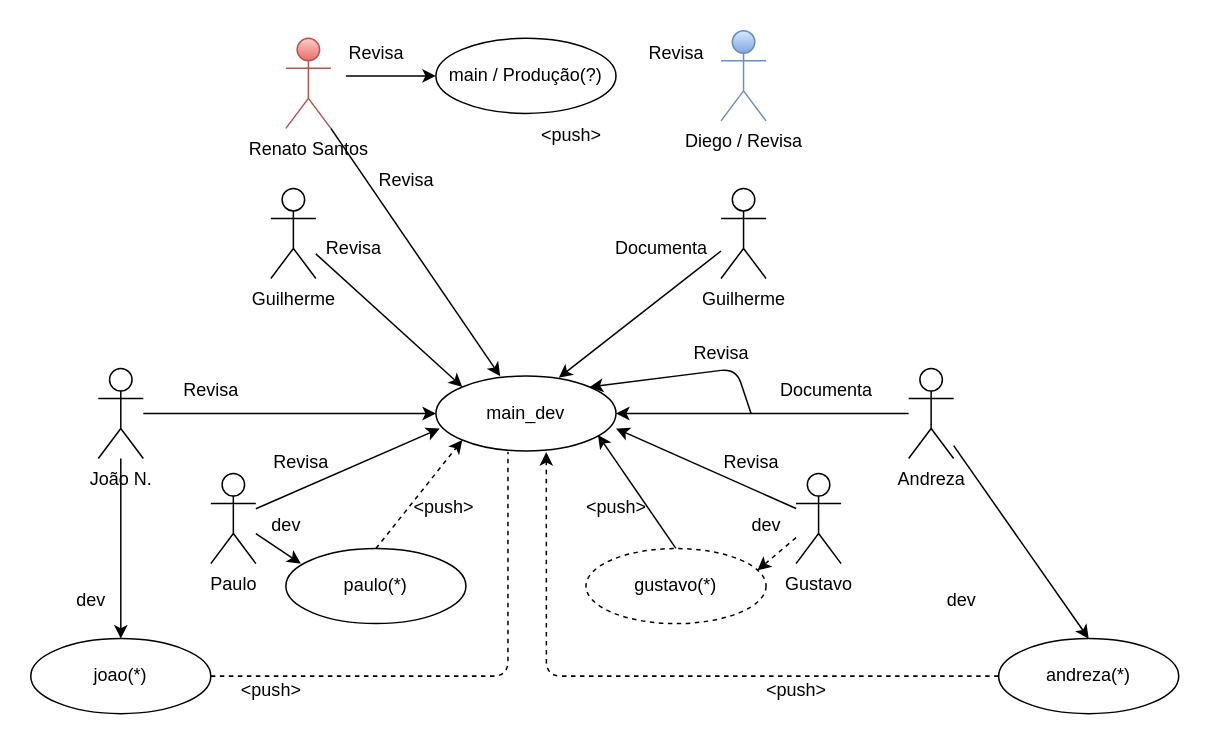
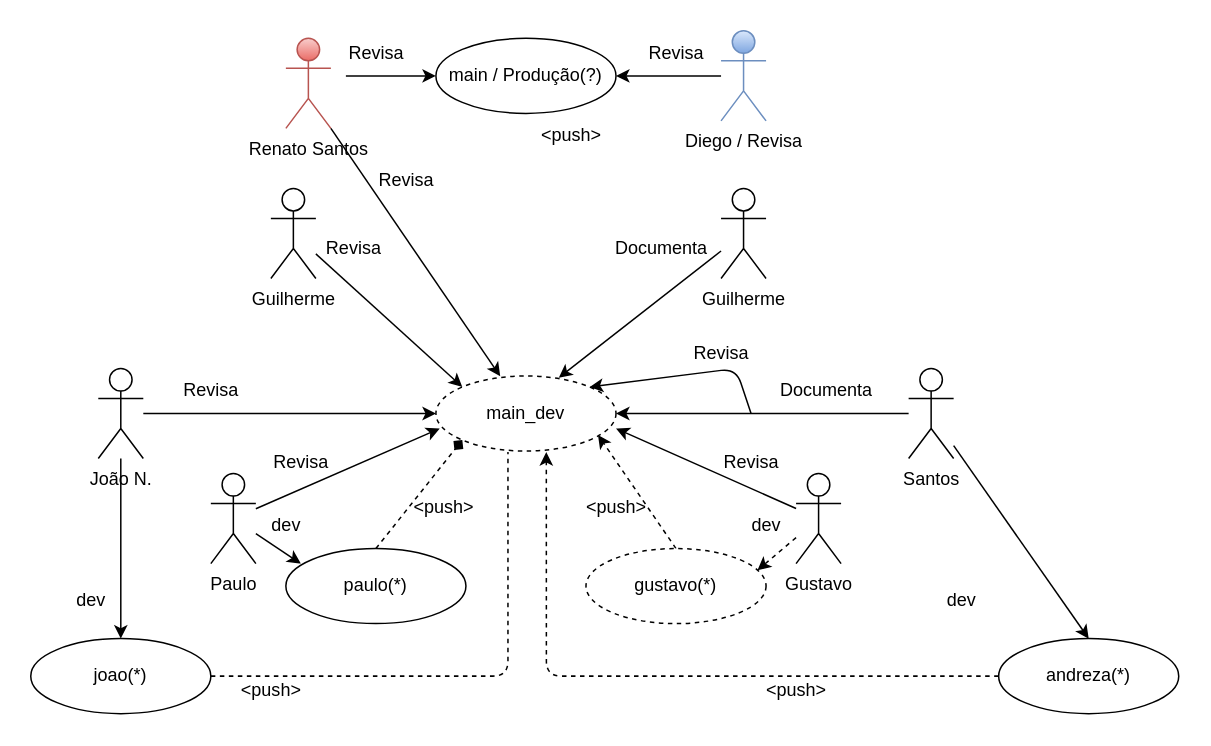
edge "Diego / Revisa" -> "main / Produção(?)": added
node "main_dev": style solid -> dashed
edge "paulo(*)" -> "main_dev": arrowhead classic -> diamond
node "Andreza": label "Andreza" -> "Santos"
edge "gustavo(*)" -> "main_dev": style solid -> dashed
